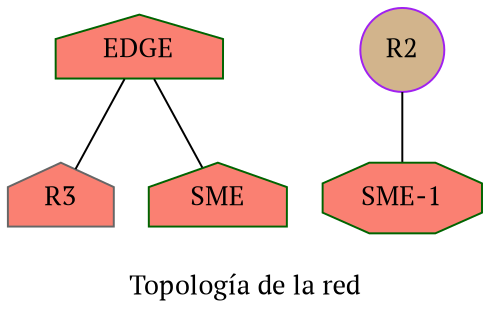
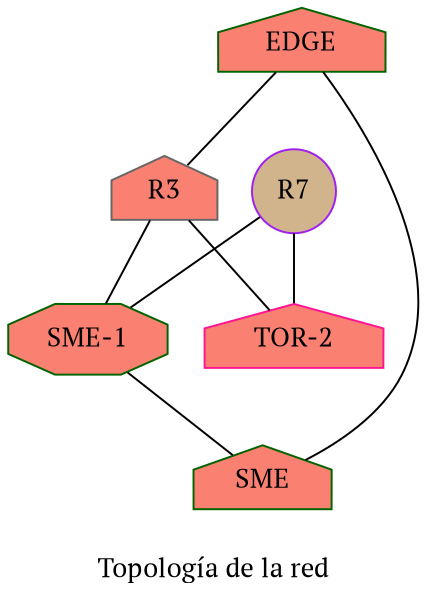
node "R2": label "R2" -> "R7"
edge "R3" -- "SME-1": added
node "TOR-2": added
edge "SME-1" -- "SME": added
